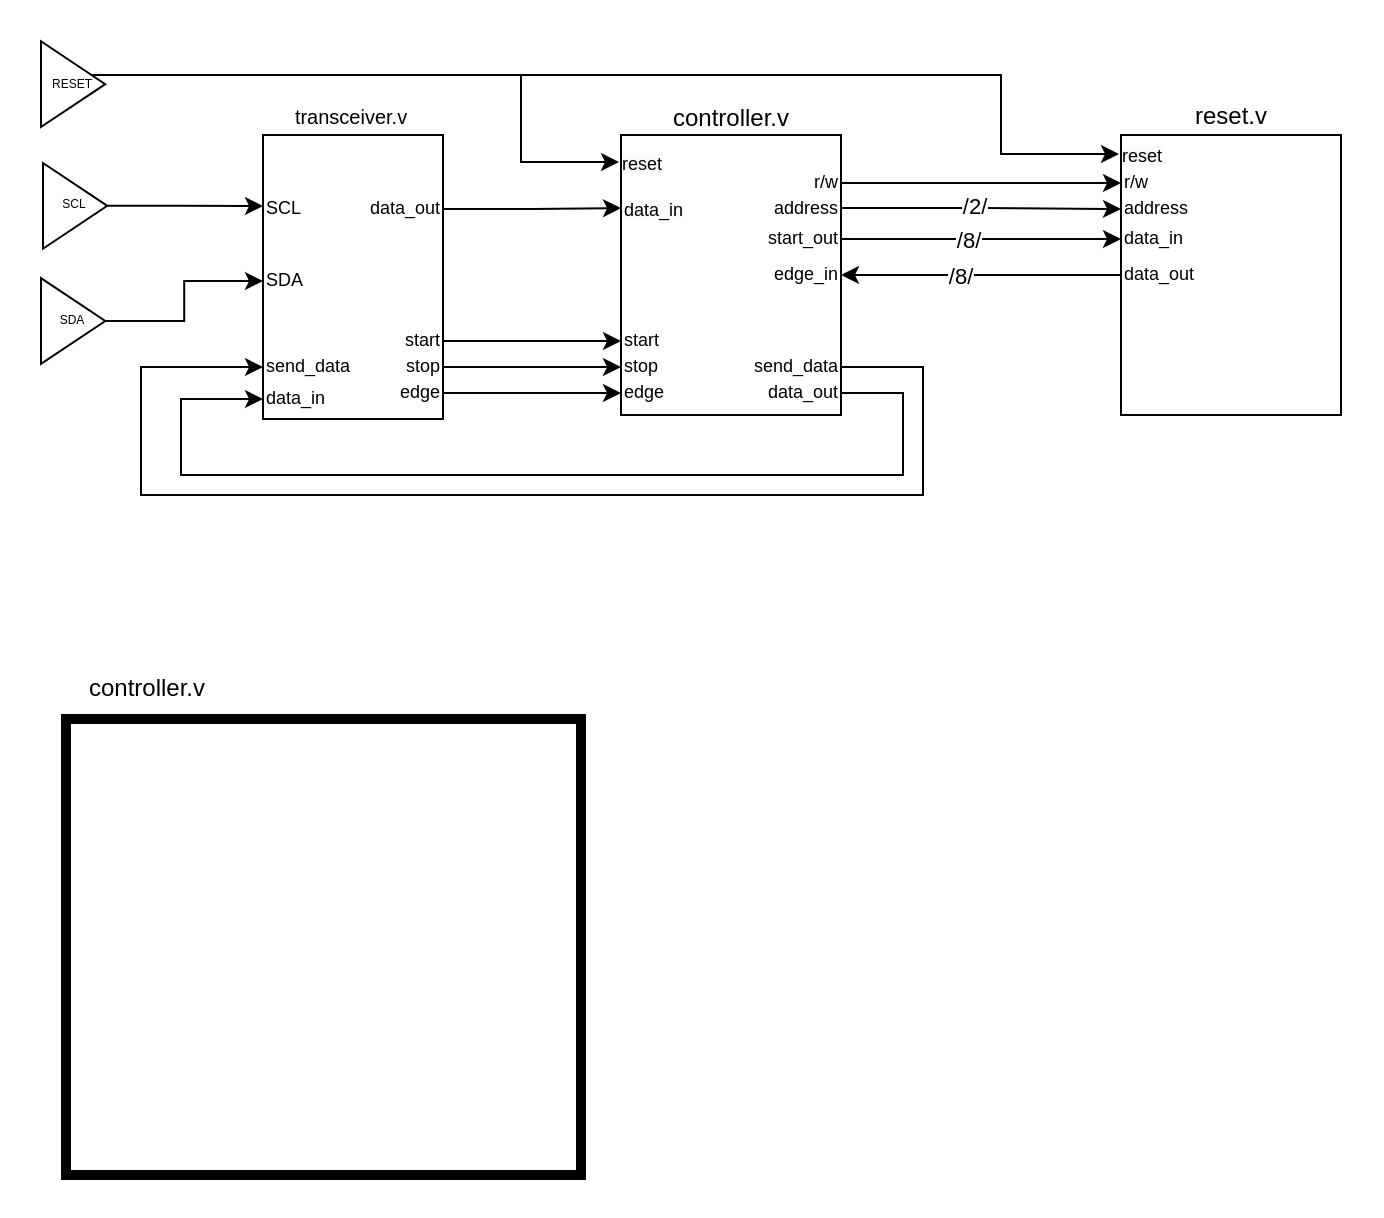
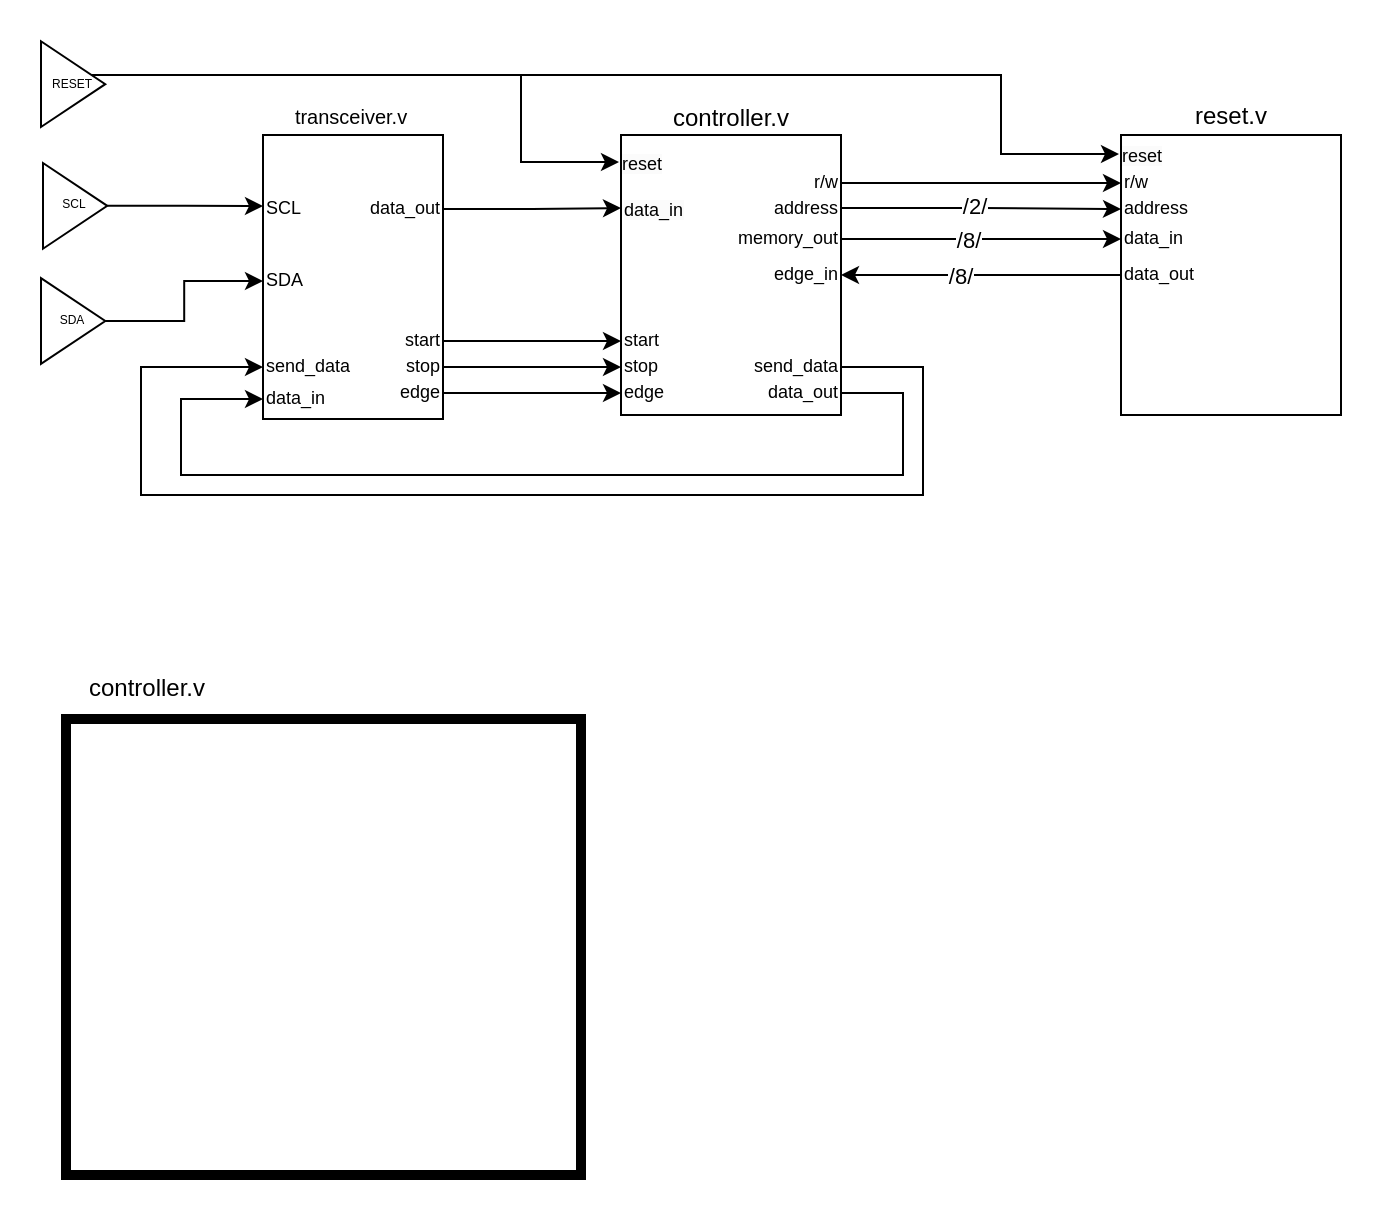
node "start_out": label "start_out" -> "memory_out"
